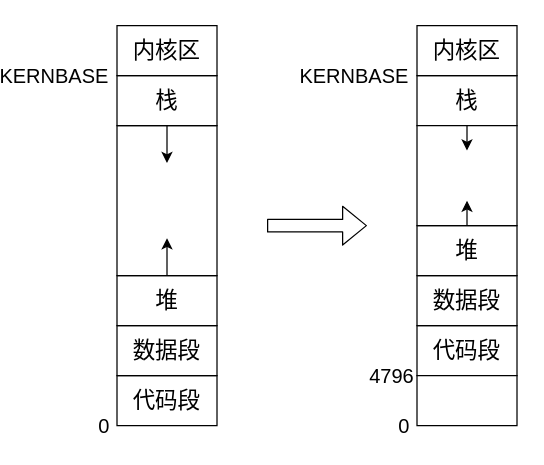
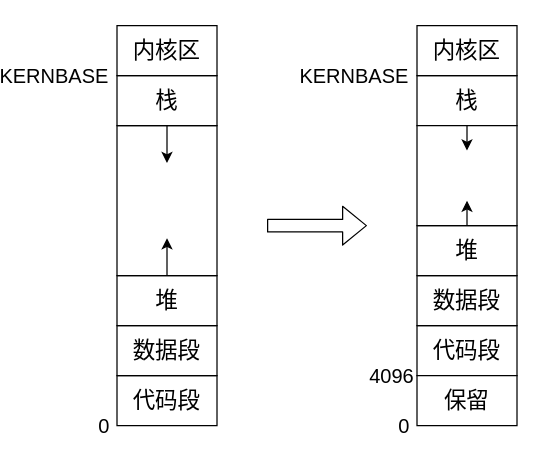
node "4796": label "4796" -> "4096"
node "保留": added
